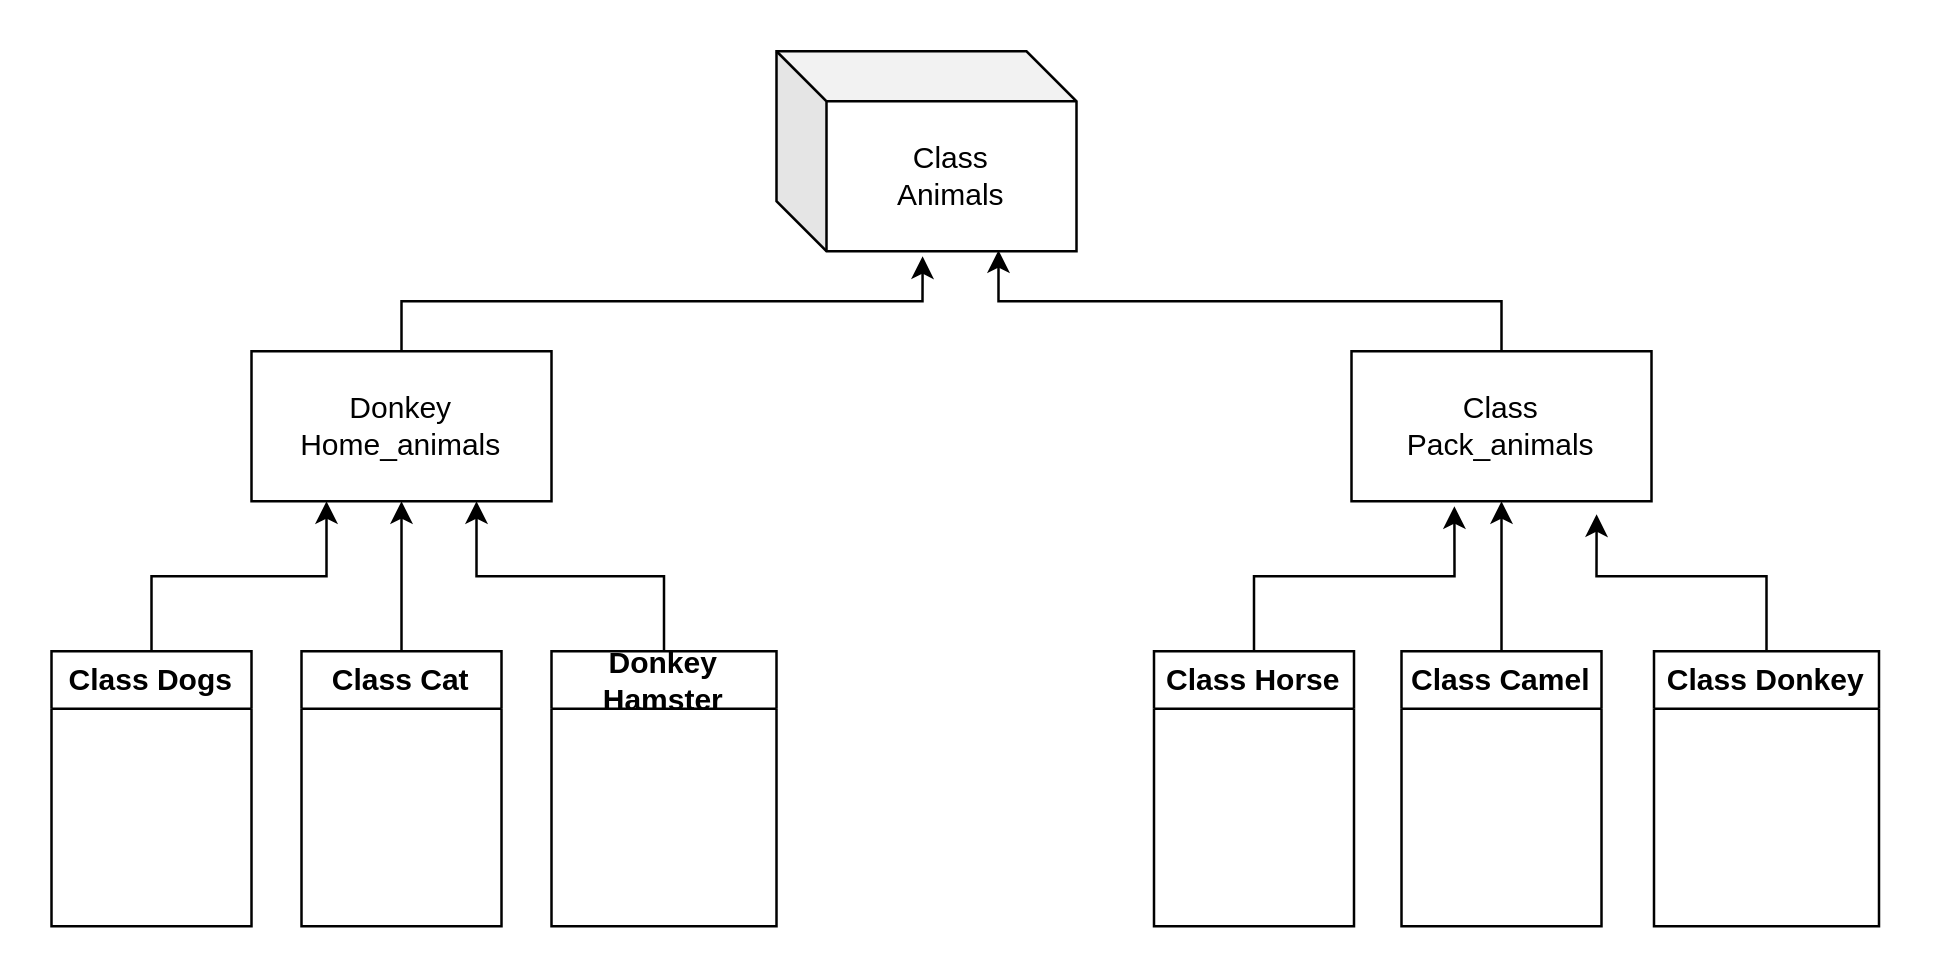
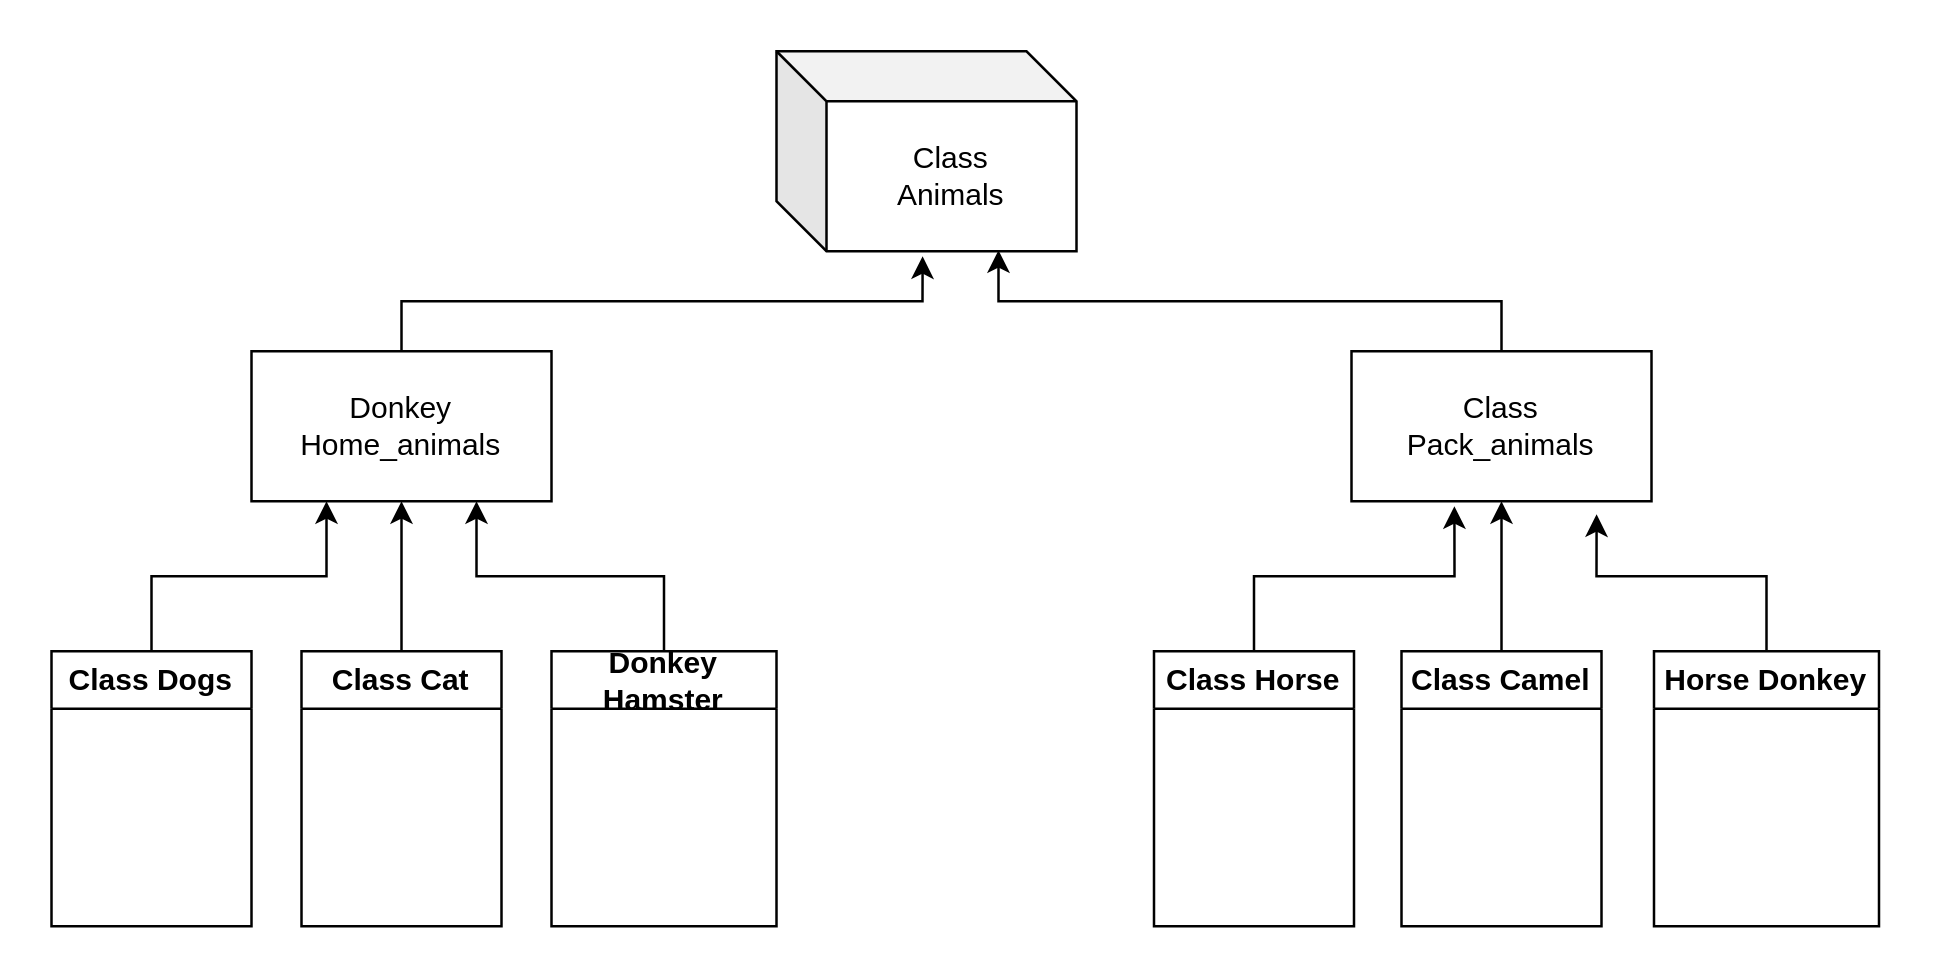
node "Class Donkey": label "Class Donkey" -> "Horse Donkey"
